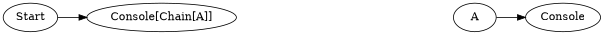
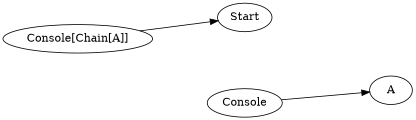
edge "Start" -> "Console[Chain[A]]": reversed
edge "A" -> "Console": reversed
